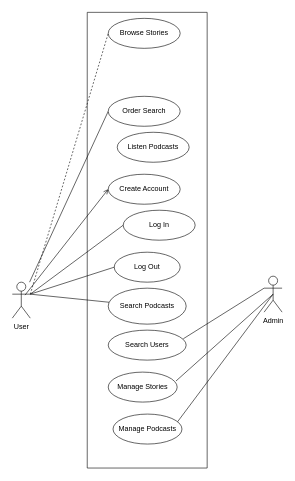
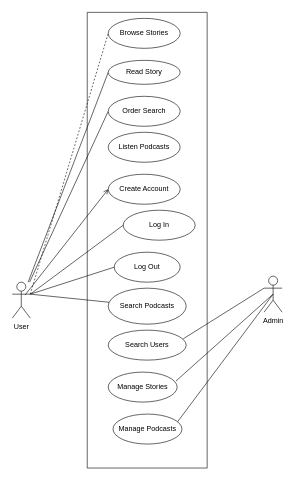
node "Read Story": added
node "Listen Podcasts": moved (153, 147) -> (144, 147)
edge "Read Story" -- "User": added
